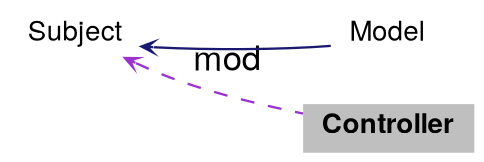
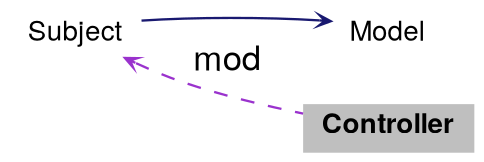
edge "Model" -> "Subject": reversed
